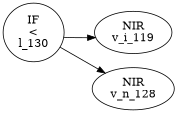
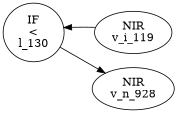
edge "IF < l_130" -> "NIR v_i_119": reversed
node "NIR v_n_128": label "NIR v_n_128" -> "NIR v_n_928"
